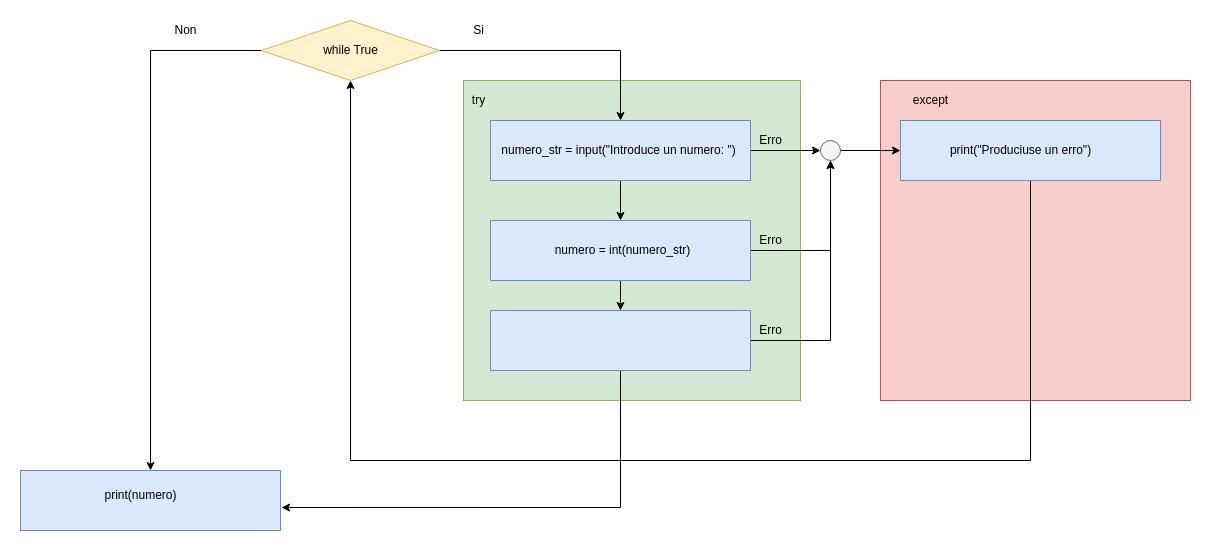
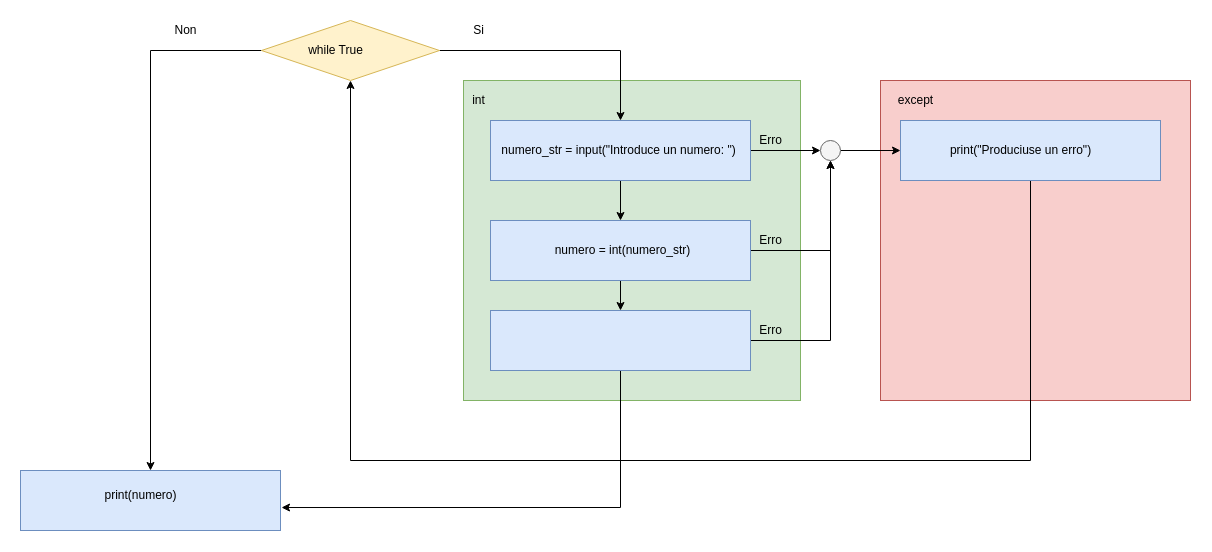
node "while True": moved (351, 51) -> (336, 51)
node "try": label "try" -> "int"
node "except": moved (931, 101) -> (916, 101)
